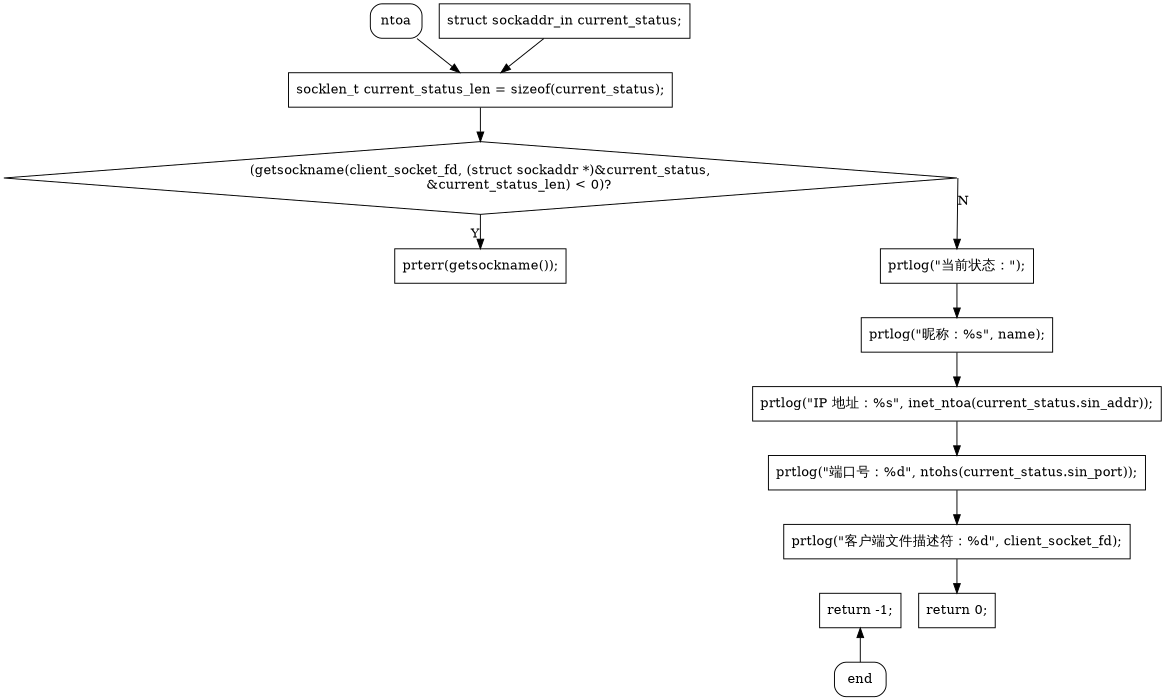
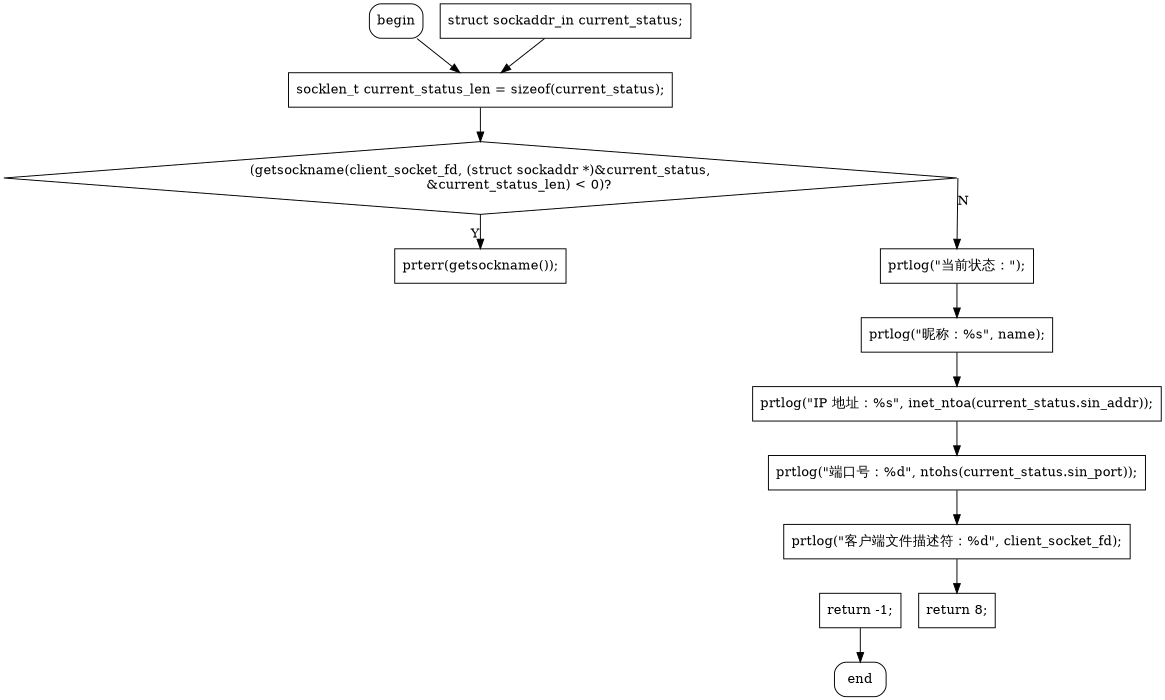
node "ntoa": label "ntoa" -> "begin"
node "return 0;": label "return 0;" -> "return 8;"
edge "end" -> "return -1;": reversed
